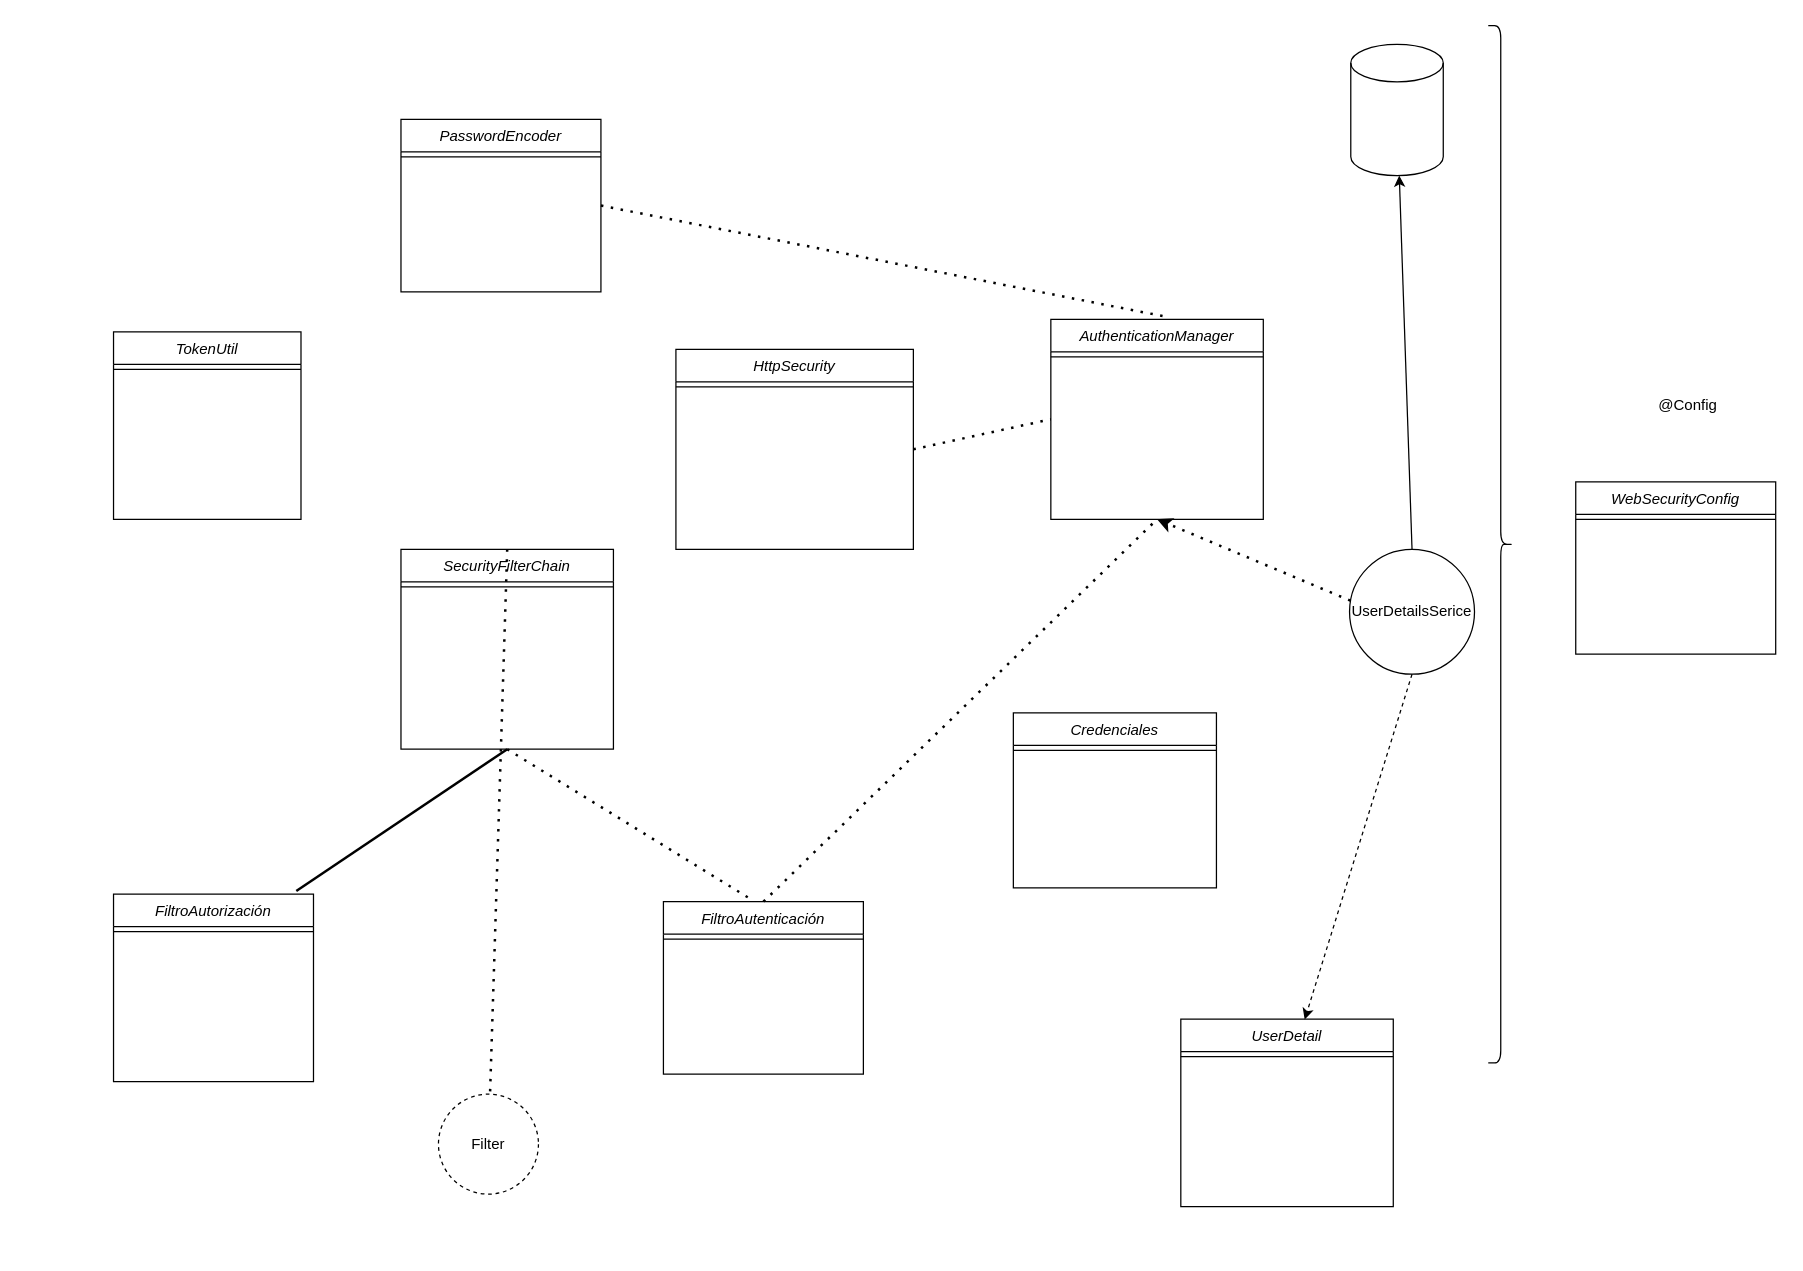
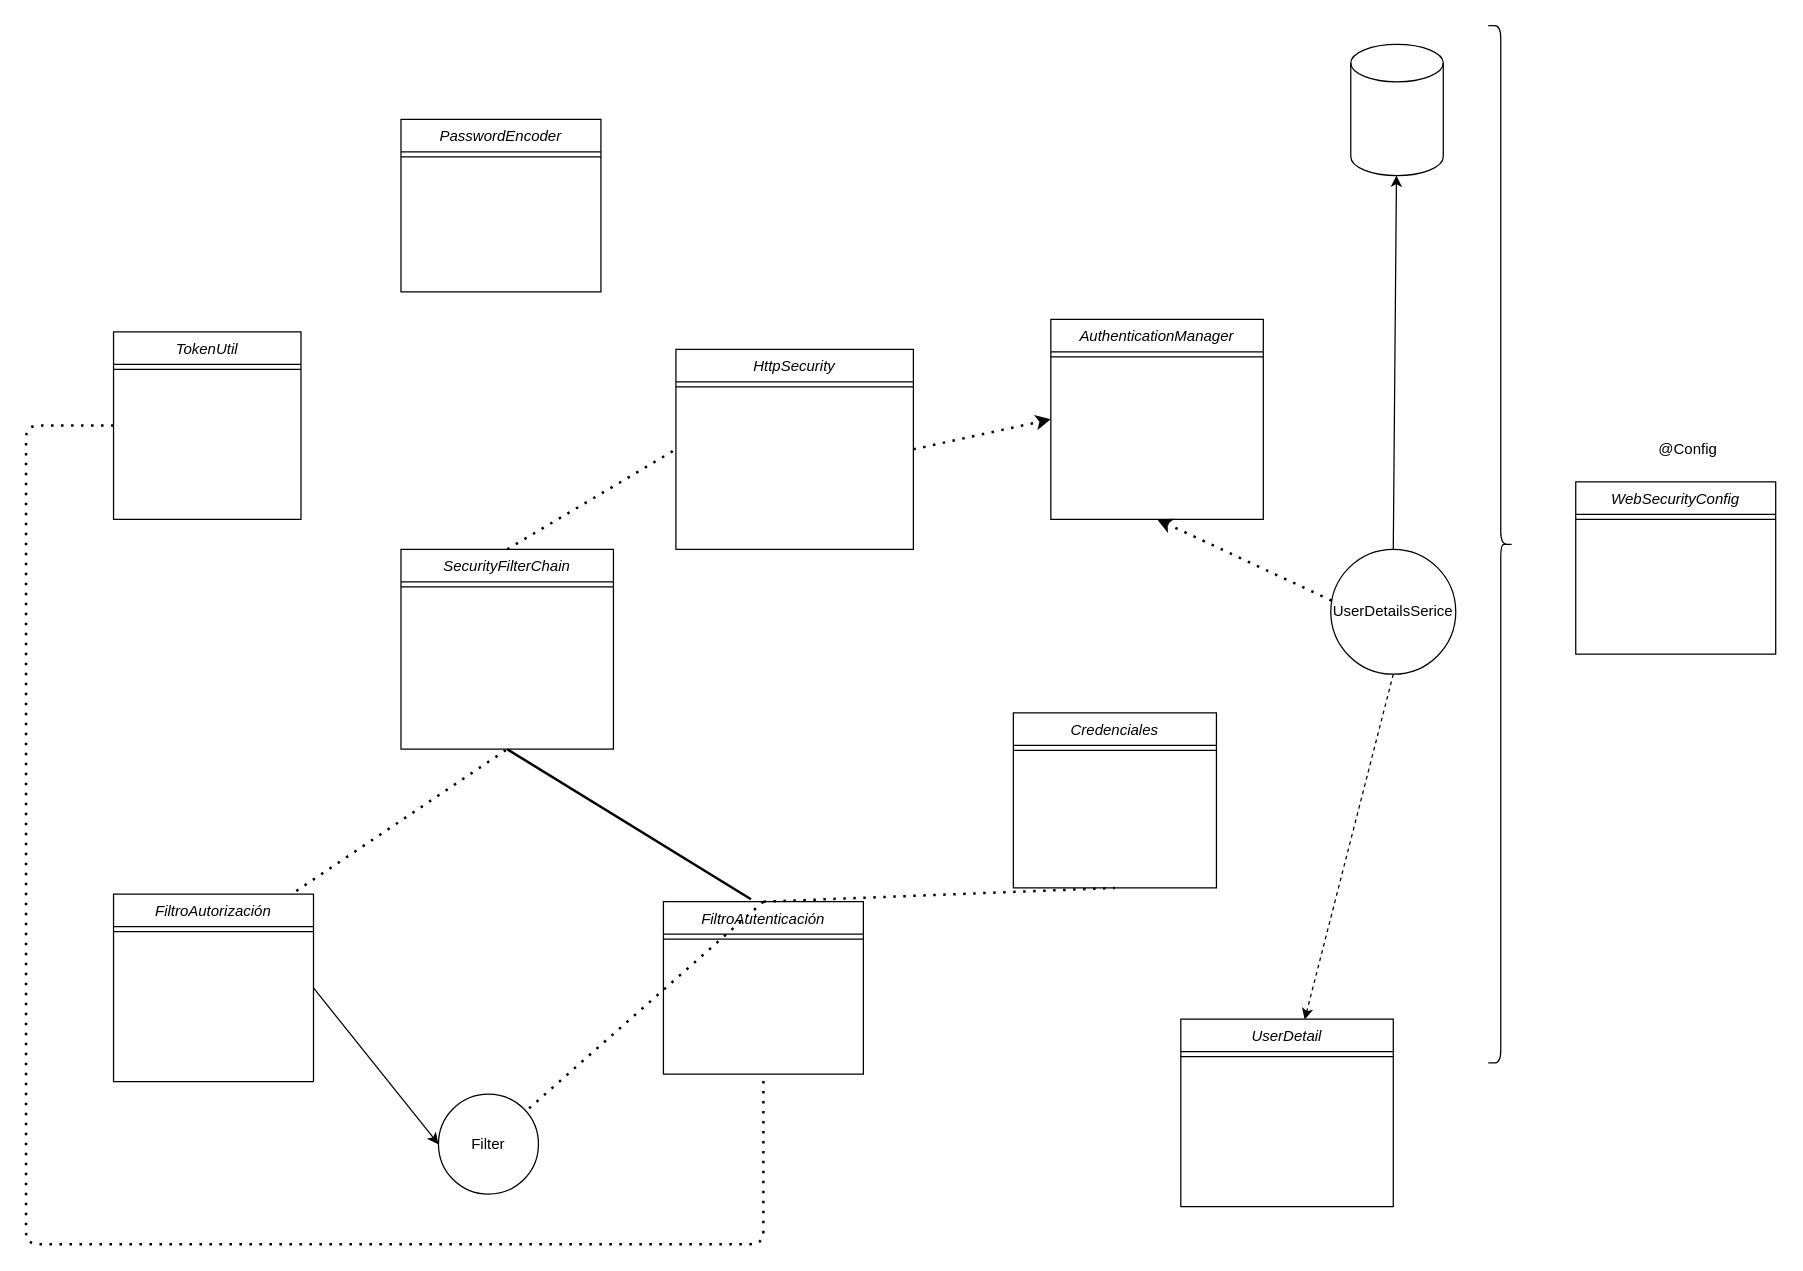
edge "PasswordEncoder" -- "AuthenticationManager": removed
node "@Config": moved (1688, 406) -> (1688, 449)
edge "AuthenticationManager" -- "HttpSecurity": arrowhead none -> classic
node "UserDetailsSerice": moved (1412, 612) -> (1393, 612)
edge "AuthenticationManager" -- "FiltroAutenticación": now "Filter" -- "FiltroAutenticación"
edge "SecurityFilterChain" -- "FiltroAutorización": style solid -> dashed
edge "SecurityFilterChain" -- "FiltroAutenticación": style dashed -> solid
edge "Credenciales" -- "FiltroAutenticación": added
edge "SecurityFilterChain" -- "Filter": now "SecurityFilterChain" -- "HttpSecurity"
edge "FiltroAutorización" -> "Filter": added
node "Filter": style dashed -> solid
edge "TokenUtil" -- "FiltroAutenticación": added
